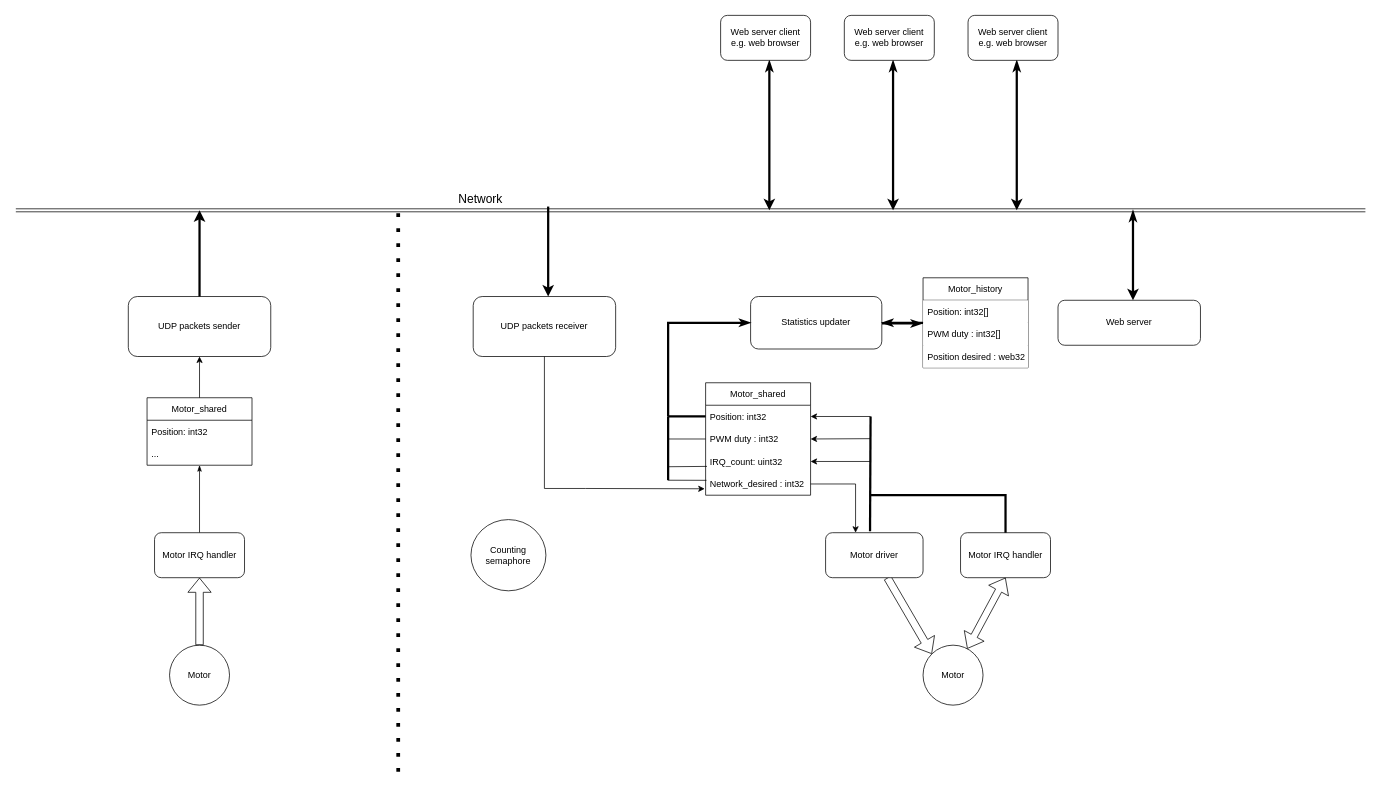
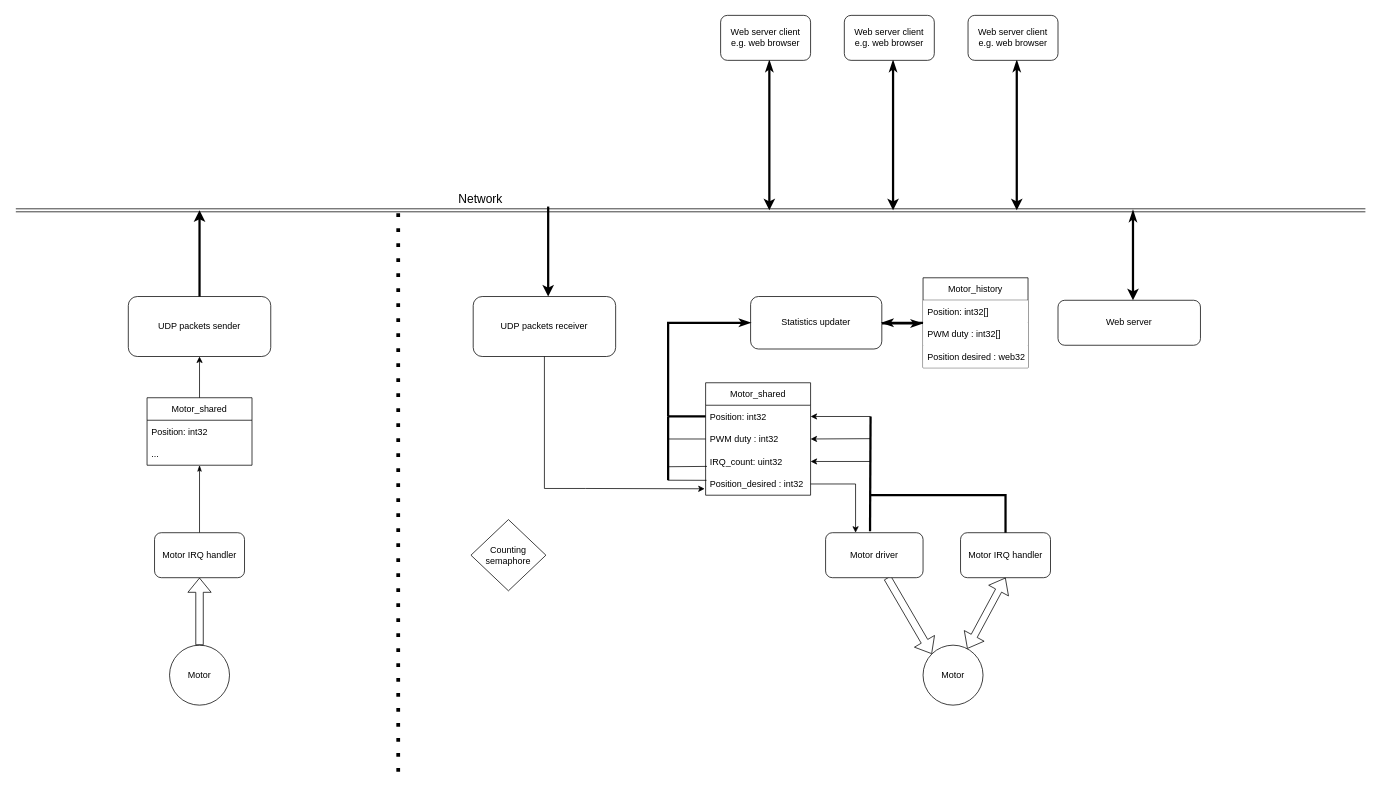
node "Network_desired : int32": label "Network_desired : int32" -> "Position_desired : int32"
node "Counting semaphore": shape ellipse -> diamond
